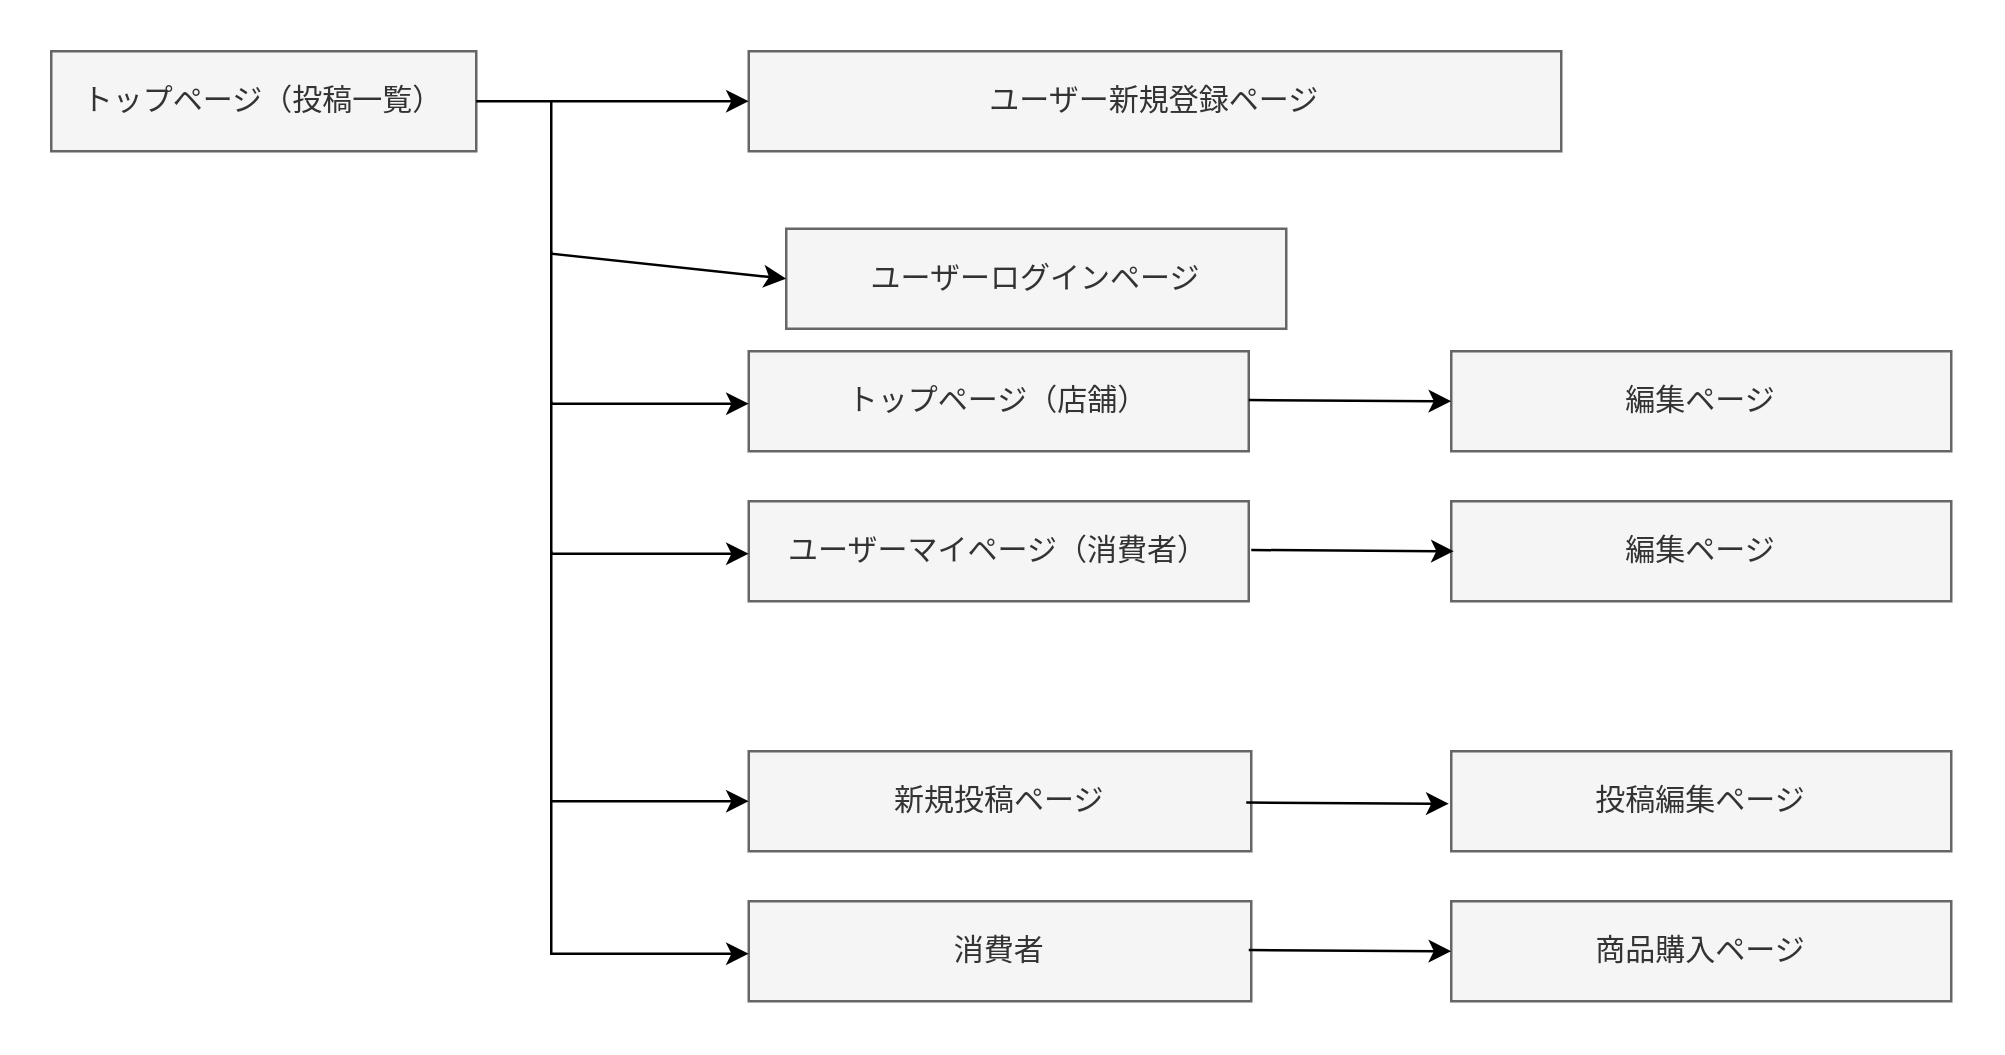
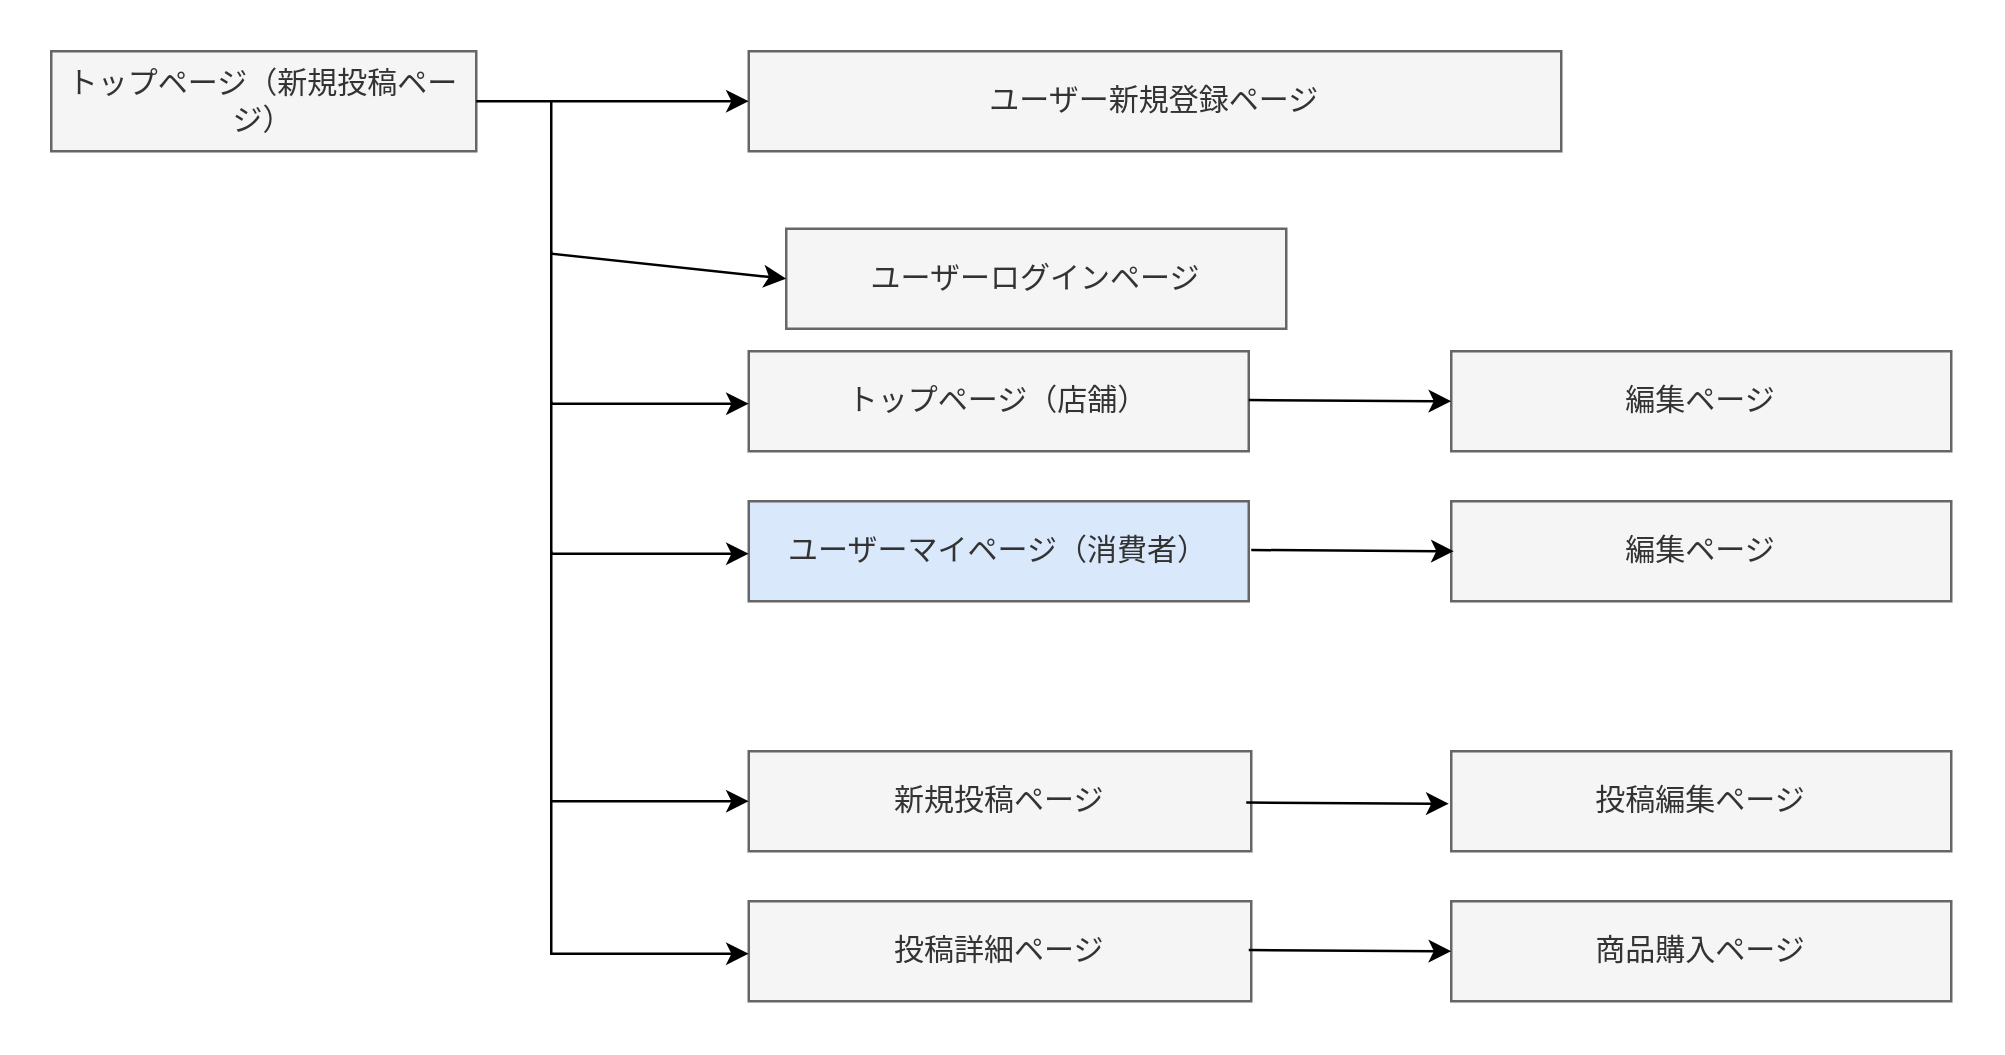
node "トップページ（投稿一覧）": label "トップページ（投稿一覧）" -> "トップページ（新規投稿ページ）"
node "ユーザーマイページ（消費者）": fillcolor #f5f5f5 -> #dae8fc
node "消費者": label "消費者" -> "投稿詳細ページ"
